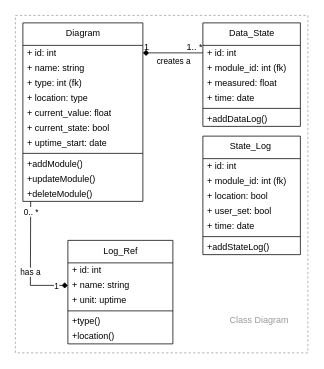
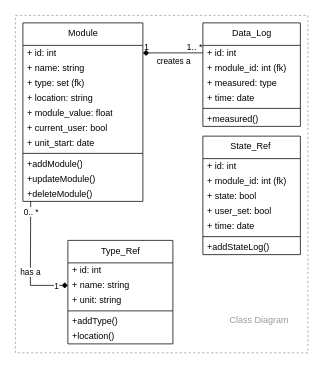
node "Diagram": label "Diagram" -> "Module"
node "Data_State": label "Data_State" -> "Data_Log"
node "+ type: int (fk)": label "+ type: int (fk)" -> "+ type: set (fk)"
node "+ measured: float": label "+ measured: float" -> "+ measured: type"
node "+ location: type": label "+ location: type" -> "+ location: string"
node "+ current_value: float": label "+ current_value: float" -> "+ module_value: float"
node "+addDataLog()": label "+addDataLog()" -> "+measured()"
node "+ current_state: bool": label "+ current_state: bool" -> "+ current_user: bool"
node "+ uptime_start: date": label "+ uptime_start: date" -> "+ unit_start: date"
node "State_Log": label "State_Log" -> "State_Ref"
node "+ location: bool": label "+ location: bool" -> "+ state: bool"
node "Log_Ref": label "Log_Ref" -> "Type_Ref"
node "+ unit: uptime": label "+ unit: uptime" -> "+ unit: string"
node "+type()": label "+type()" -> "+addType()"
